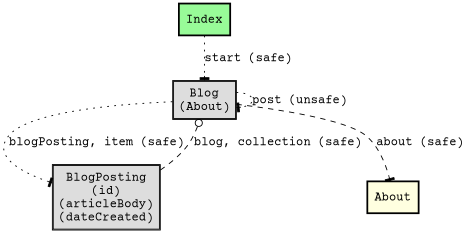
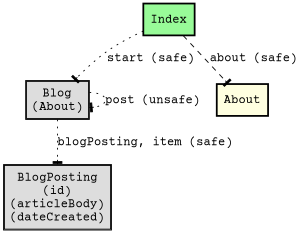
edge "Blog" -> "About": now "Index" -> "About"
edge "BlogPosting" -> "Blog": removed, label "blog, collection (safe)"
